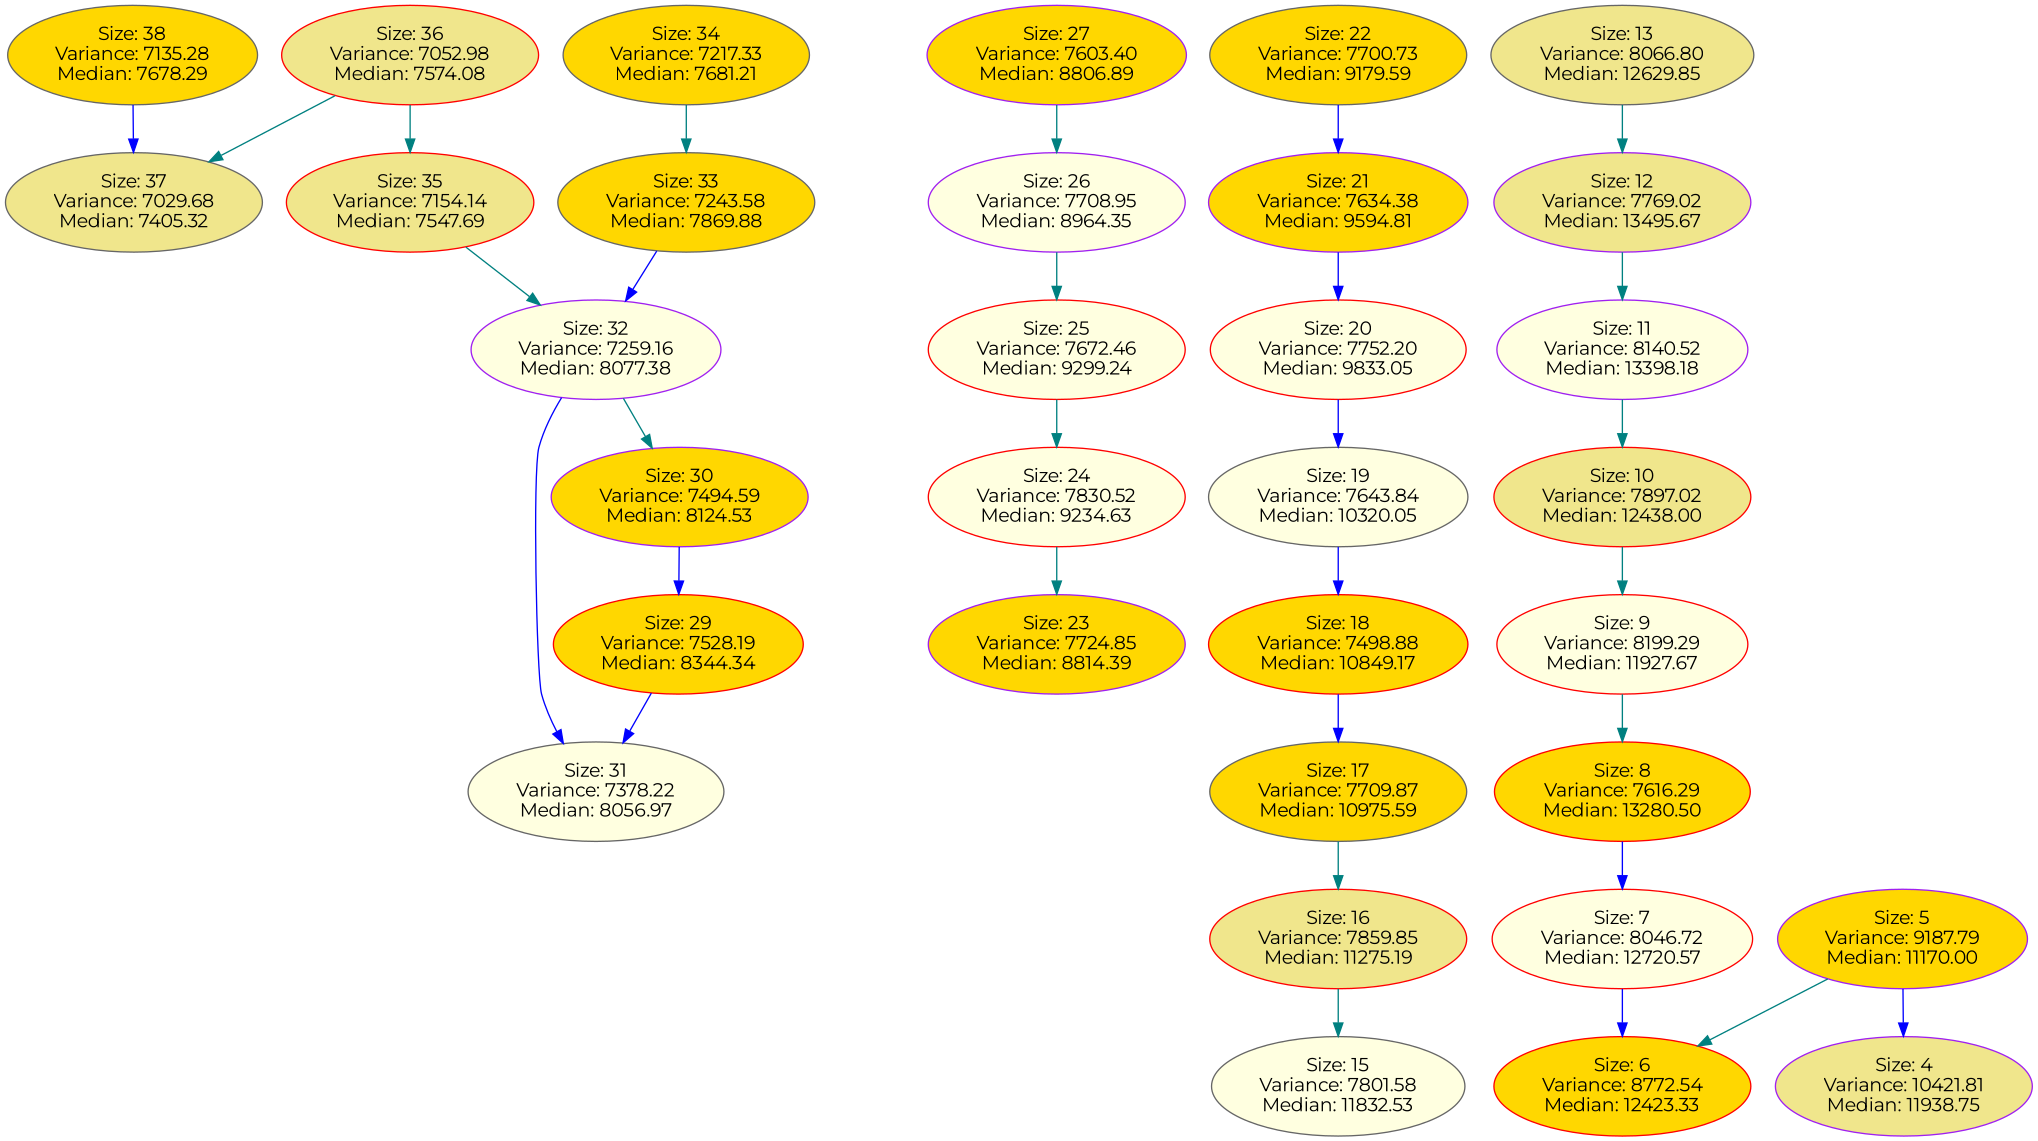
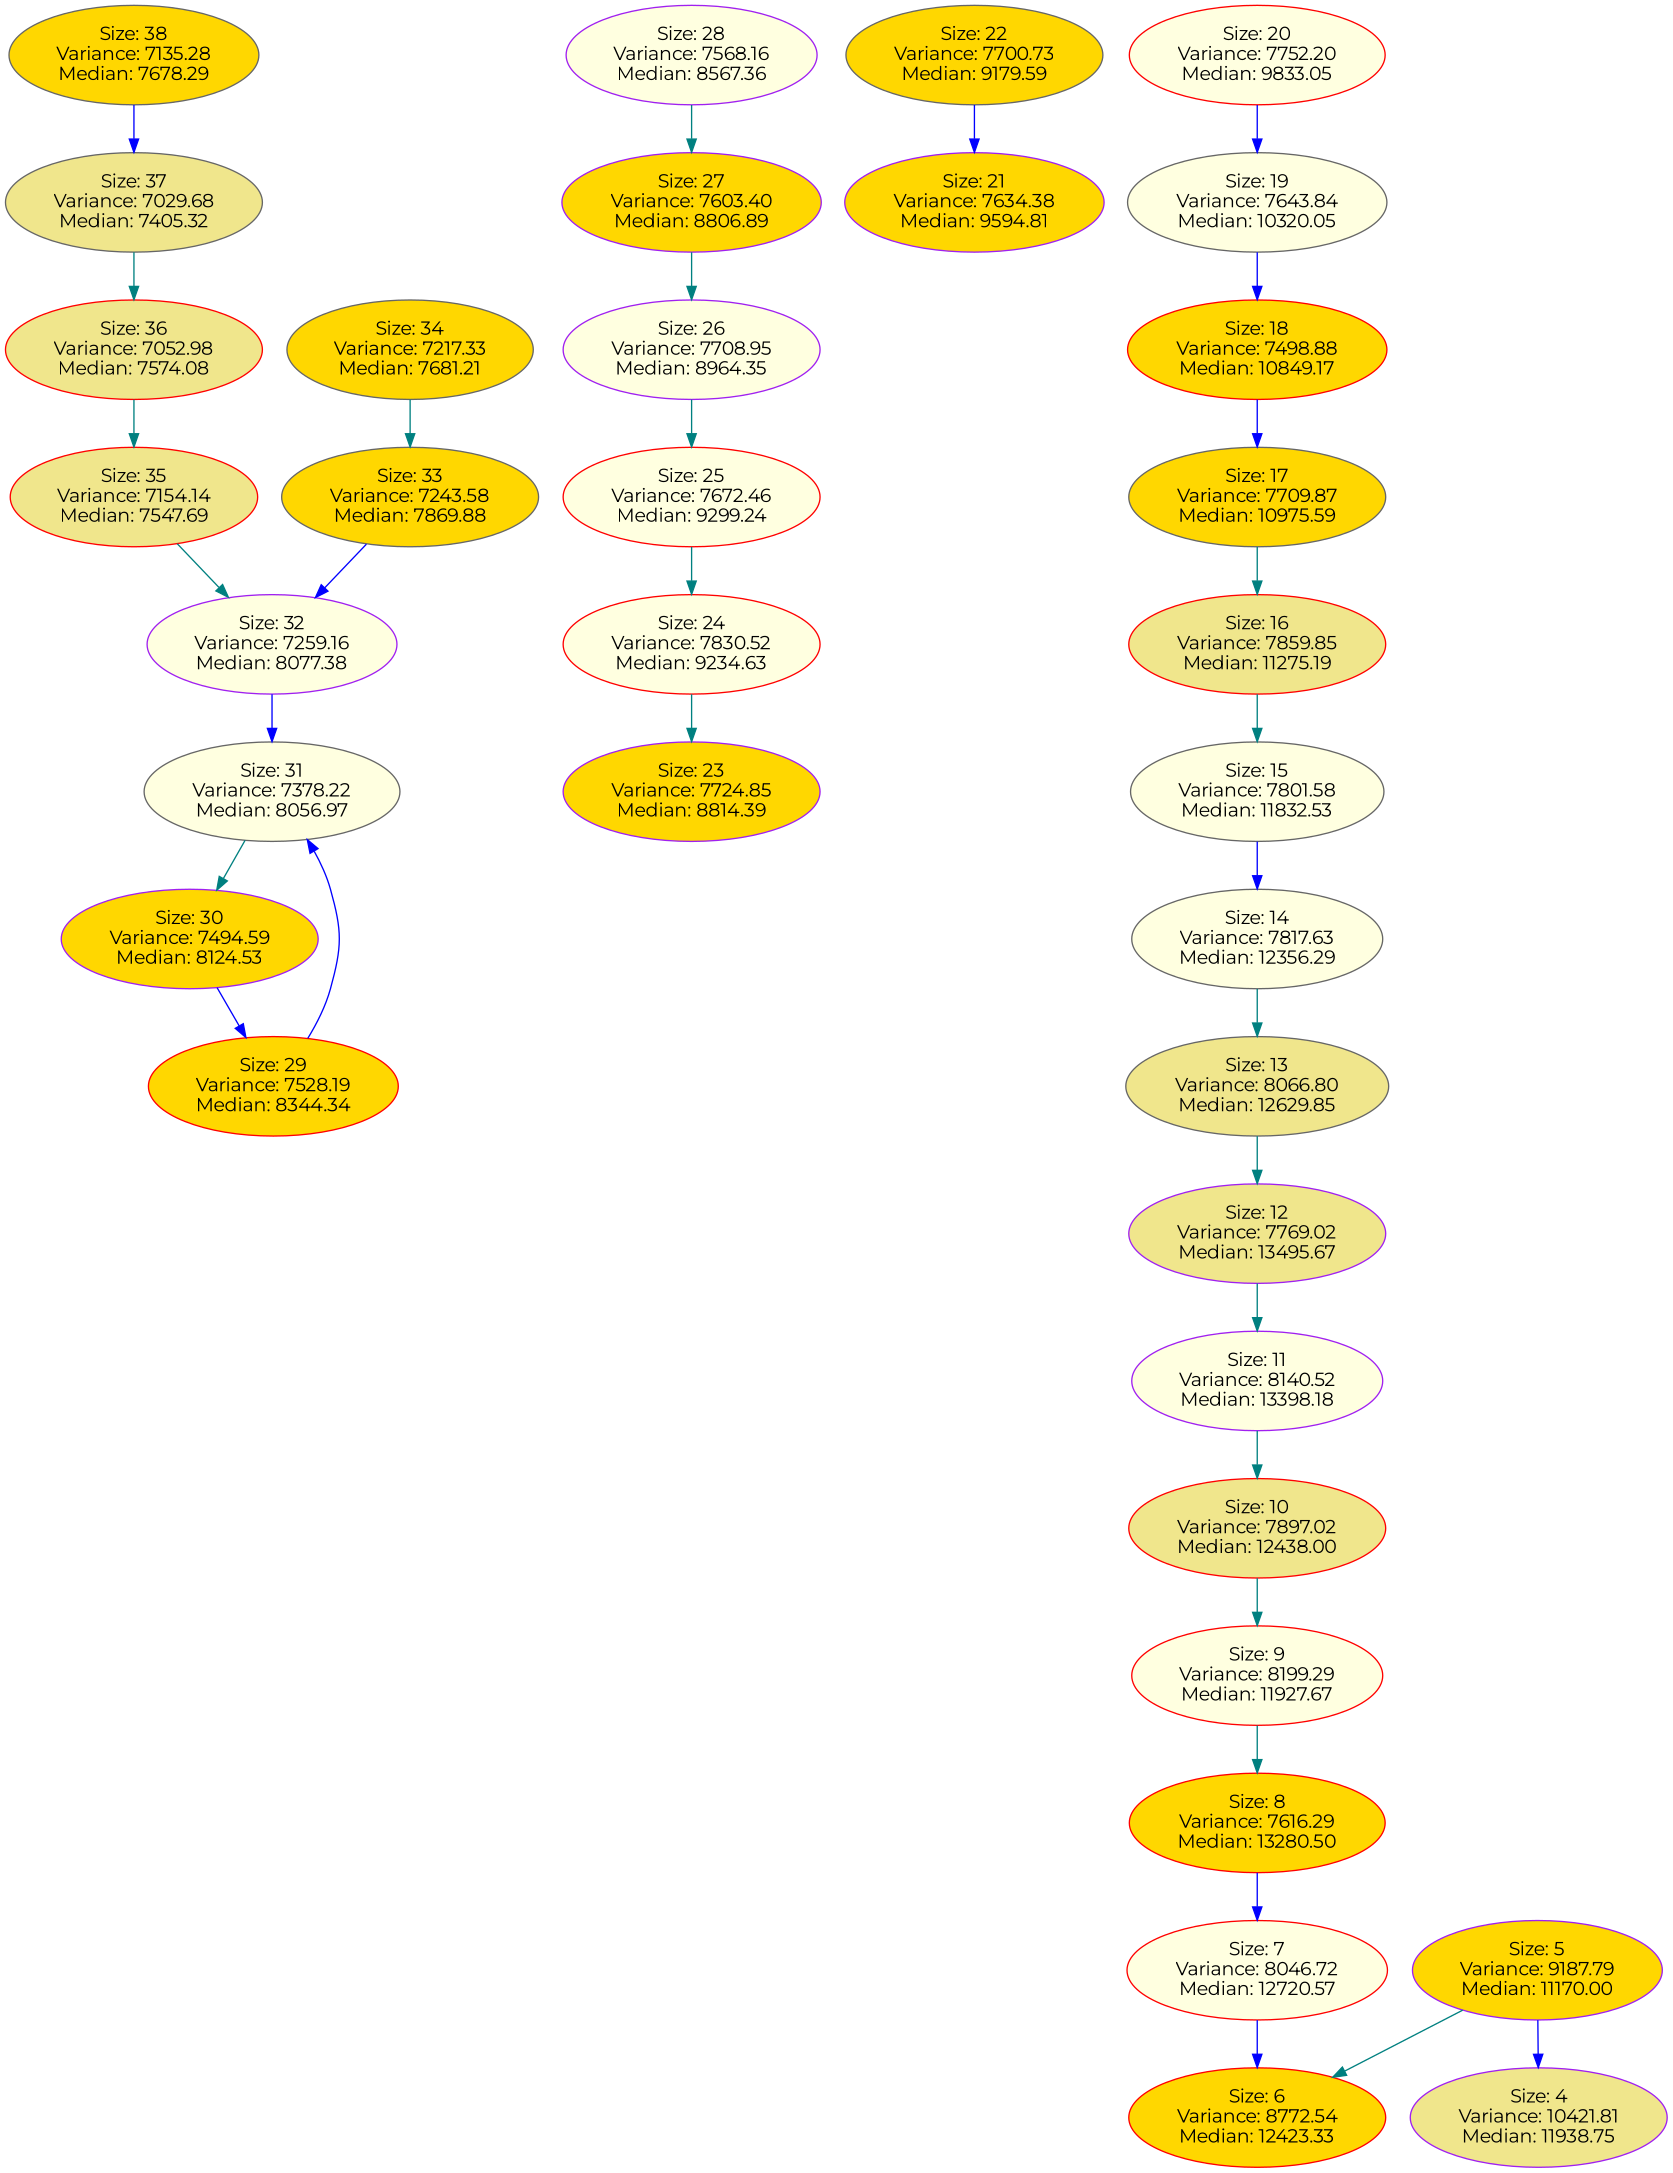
node "Size: 28 Variance: 7568.16 Median: 8567.36": added
edge "Size: 36 Variance: 7052.98 Median: 7574.08" -> "Size: 37 Variance: 7029.68 Median: 7405.32": reversed
edge "Size: 21 Variance: 7634.38 Median: 9594.81" -> "Size: 20 Variance: 7752.20 Median: 9833.05": removed
edge "Size: 32 Variance: 7259.16 Median: 8077.38" -> "Size: 30 Variance: 7494.59 Median: 8124.53": now "Size: 31 Variance: 7378.22 Median: 8056.97" -> "Size: 30 Variance: 7494.59 Median: 8124.53"
node "Size: 14 Variance: 7817.63 Median: 12356.29": added
